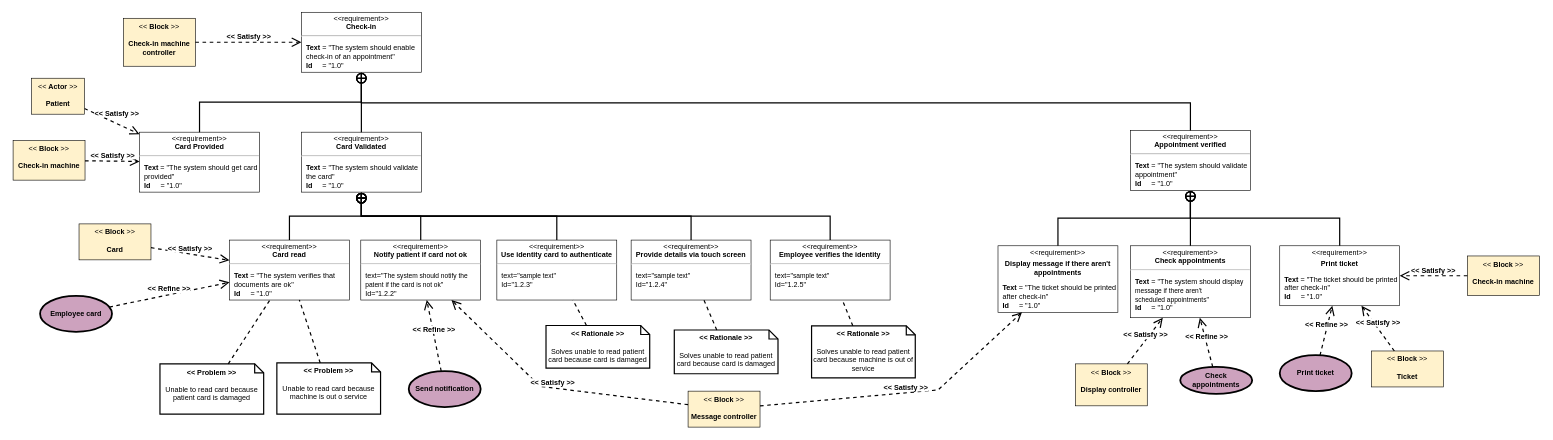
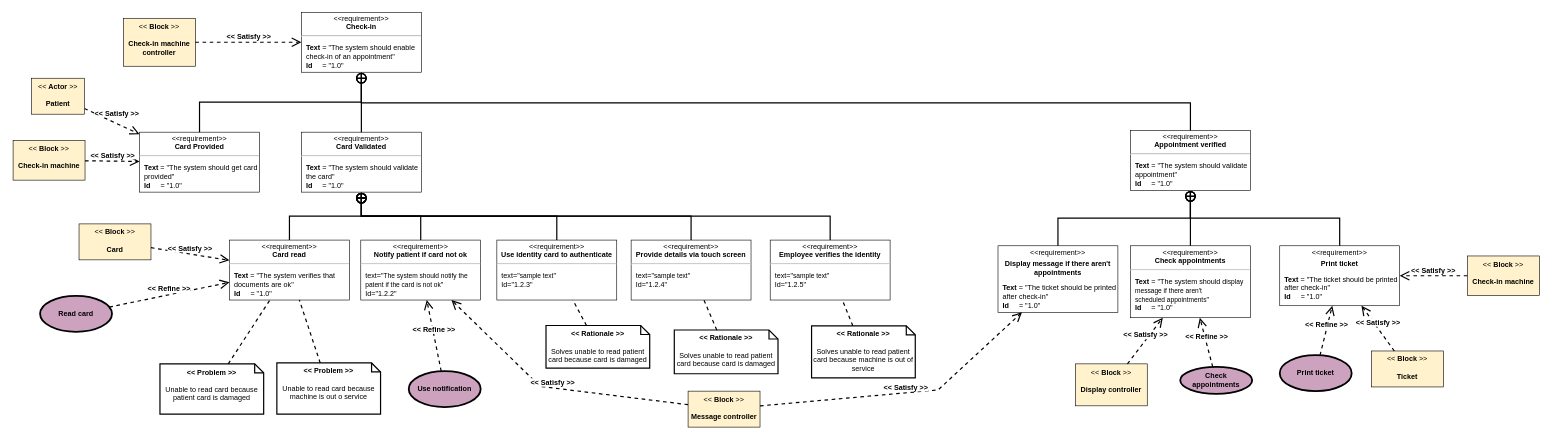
node "Employee card": label "Employee card" -> "Read card"
node "Send notification": label "Send notification" -> "Use notification"
